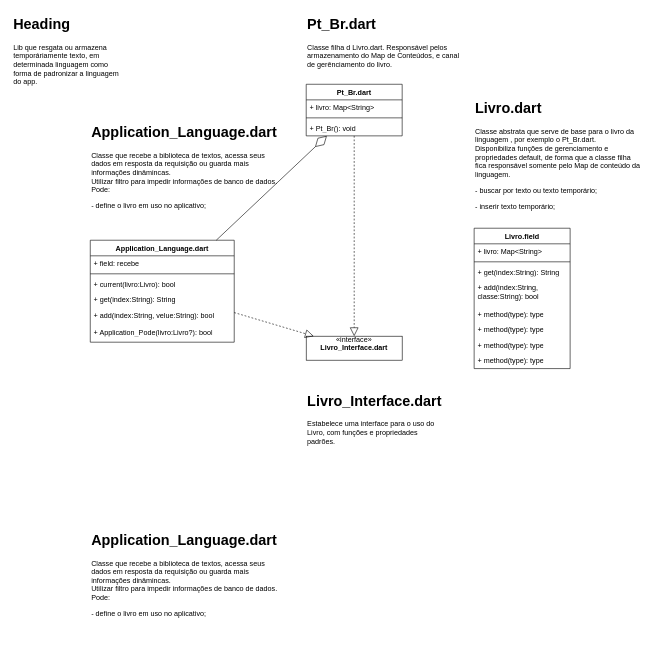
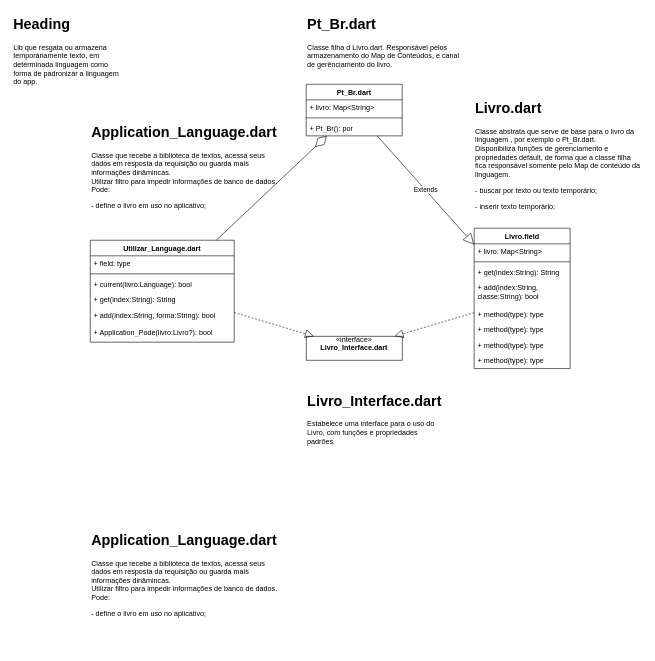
node "+ Pt_Br(): void": label "+ Pt_Br(): void" -> "+ Pt_Br(): por"
edge "Pt_Br.dart" -> "Livro.field": added, label "Extends"
edge "Pt_Br.dart" -> "«interface» Livro_Interface.dart": removed
node "Application_Language.dart": label "Application_Language.dart" -> "Utilizar_Language.dart"
node "+ field: recebe": label "+ field: recebe" -> "+ field: type"
node "+ current(livro:Livro): bool": label "+ current(livro:Livro): bool" -> "+ current(livro:Language): bool"
node "+ add(index:String, velue:String): bool": label "+ add(index:String, velue:String): bool" -> "+ add(index:String, forma:String): bool"
edge "Livro.field" -> "«interface» Livro_Interface.dart": added
